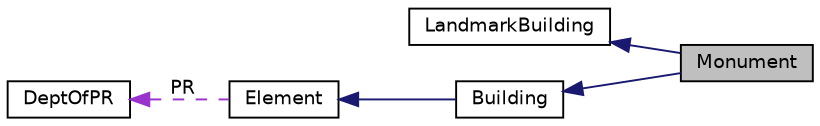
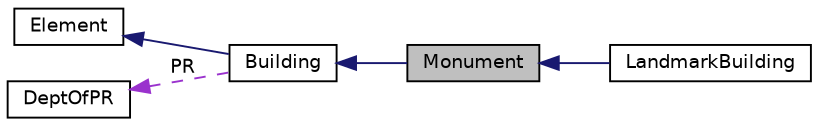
edge "Monument" -> "LandmarkBuilding": reversed
edge "Element" -> "DeptOfPR": now "Building" -> "DeptOfPR"
